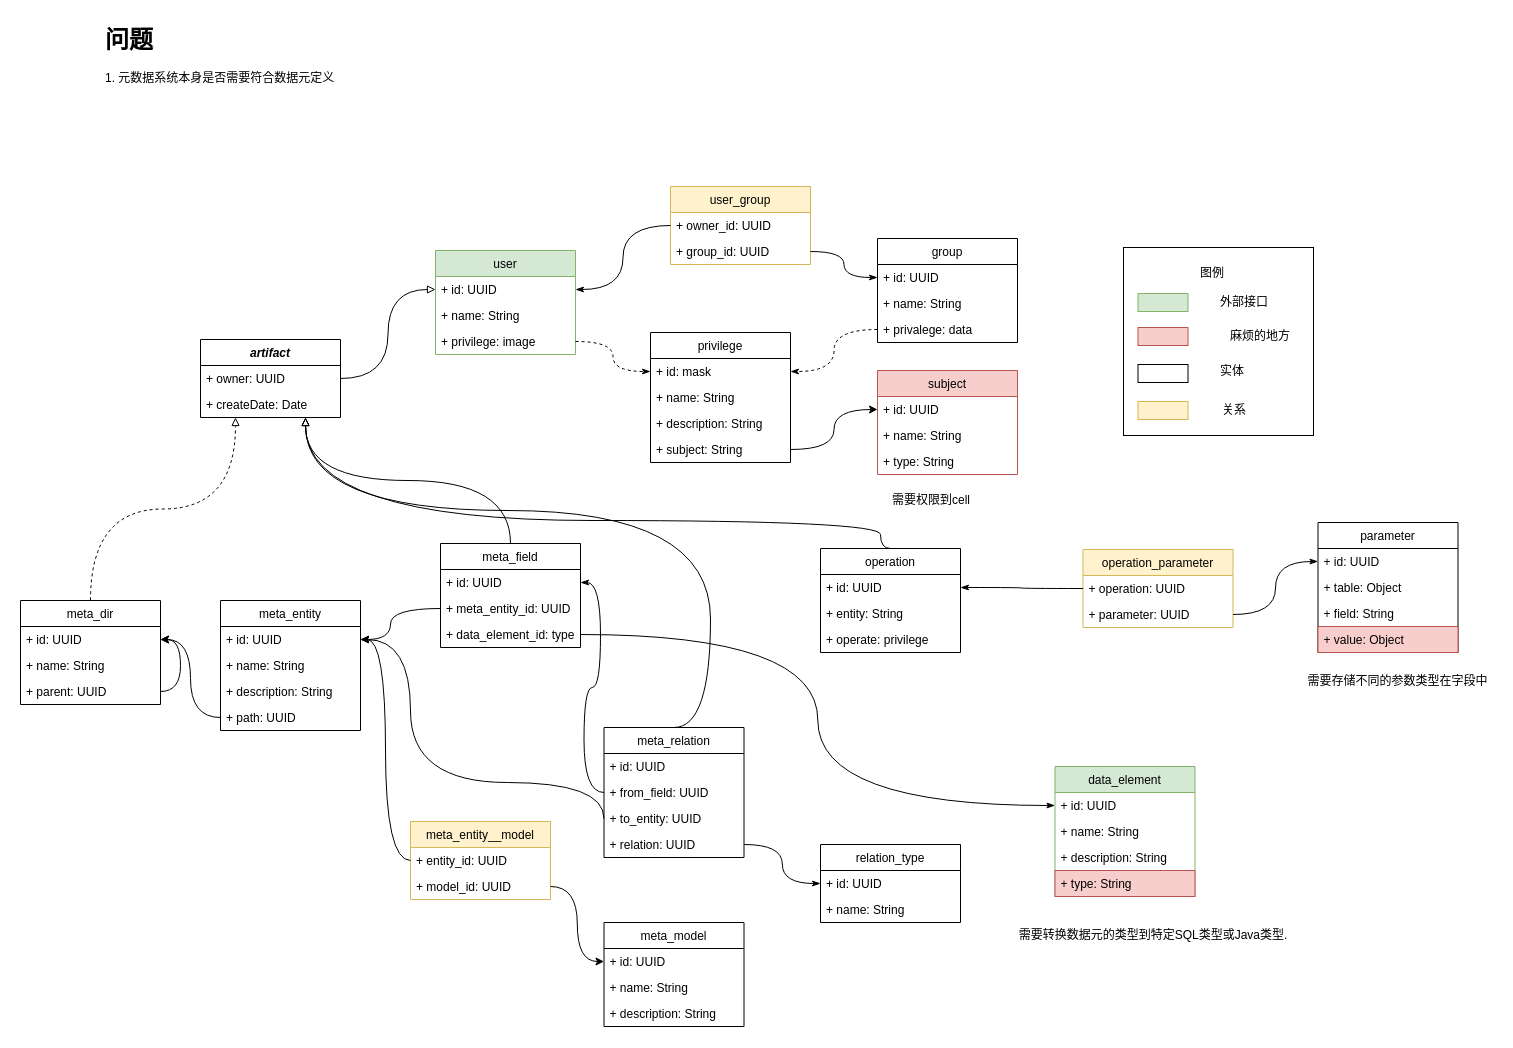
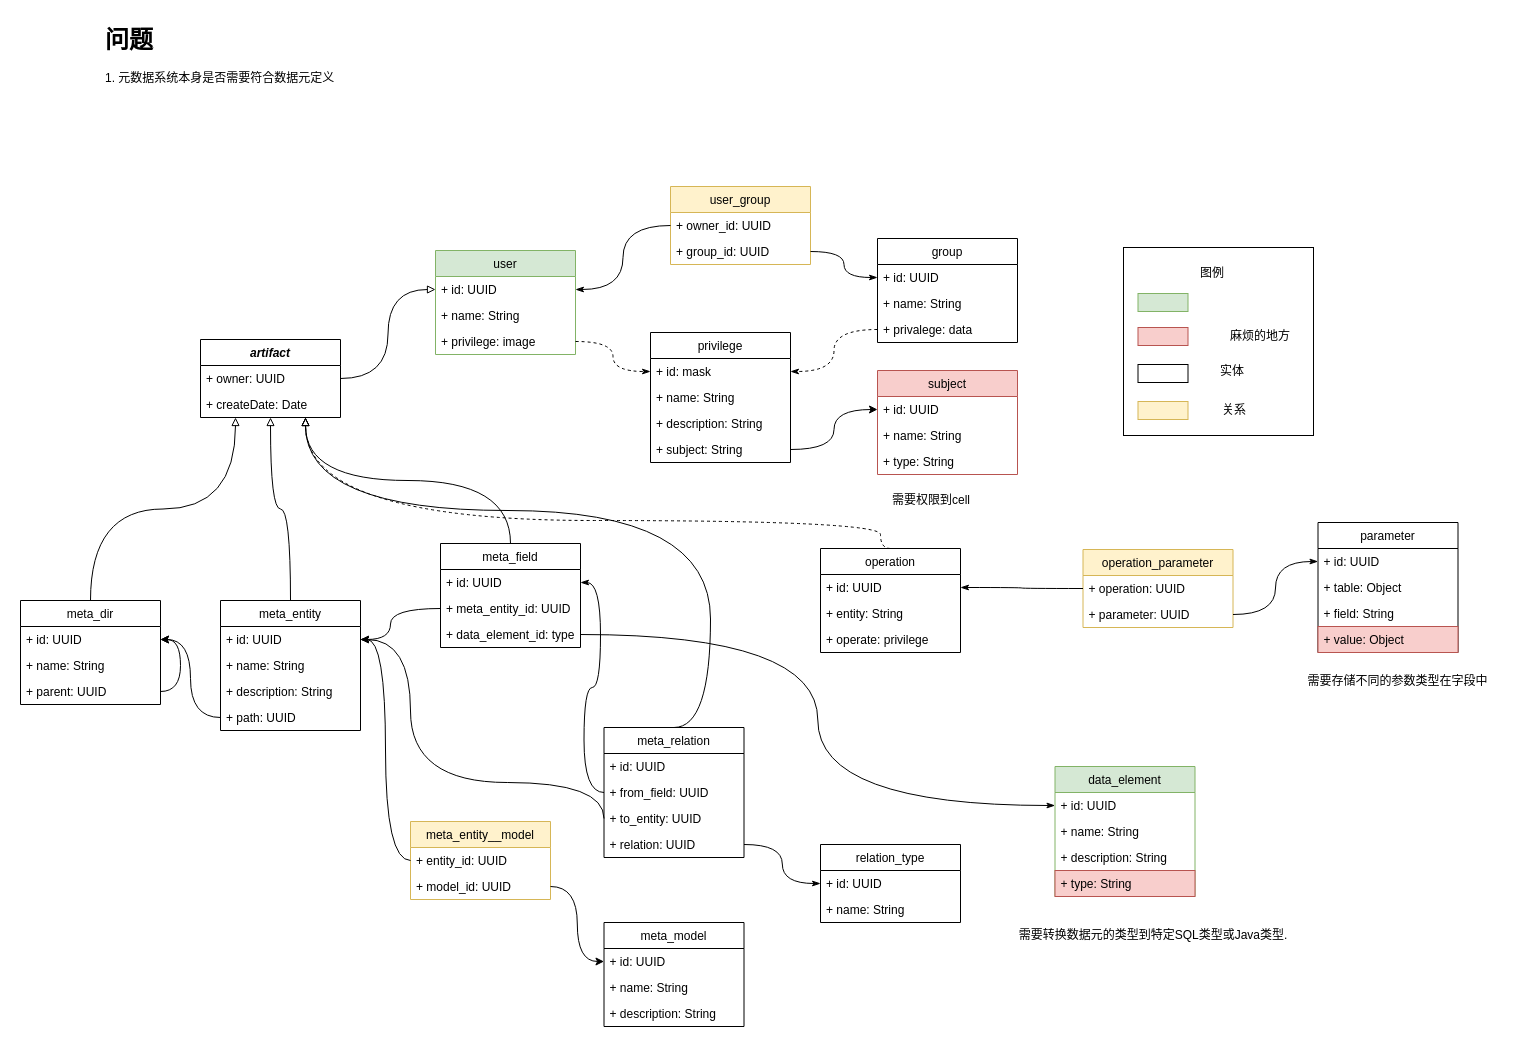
node "外部接口": removed
edge "meta_dir" -> "artifact": style dashed -> solid
edge "meta_entity" -> "artifact": added
edge "operation" -> "artifact": style solid -> dashed
